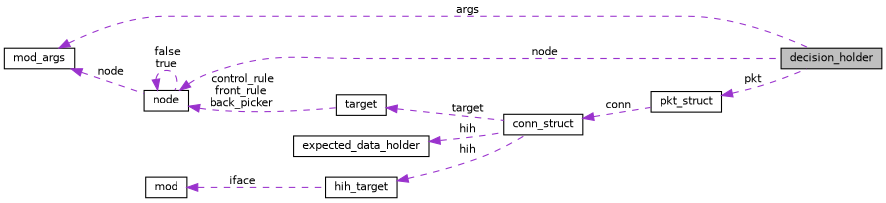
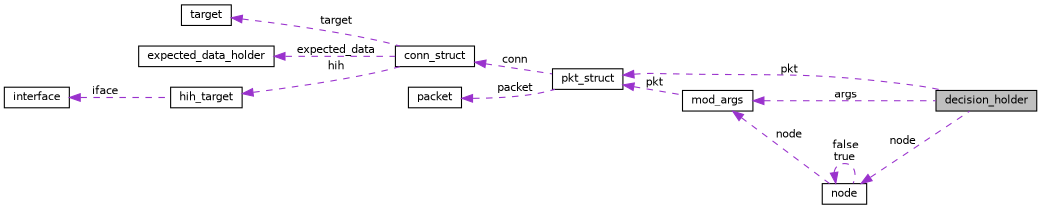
edge "mod_args" -> "pkt_struct": added, label "pkt"
node "packet": added
edge "target" -> "node": removed, label "control_rule front_rule back_picker"
edge "conn_struct" -> "expected_data_holder": label " hih" -> " expected_data"
node "mod": label "mod" -> "interface"
